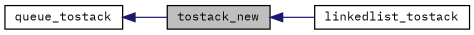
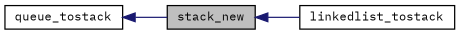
node "tostack_new": label "tostack_new" -> "stack_new"
